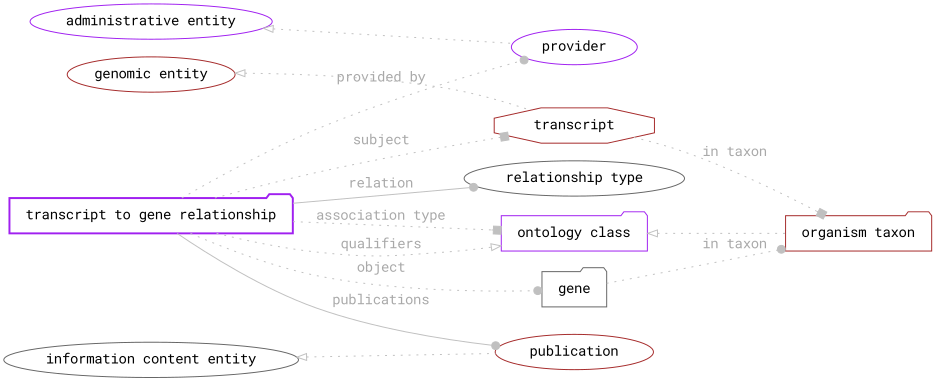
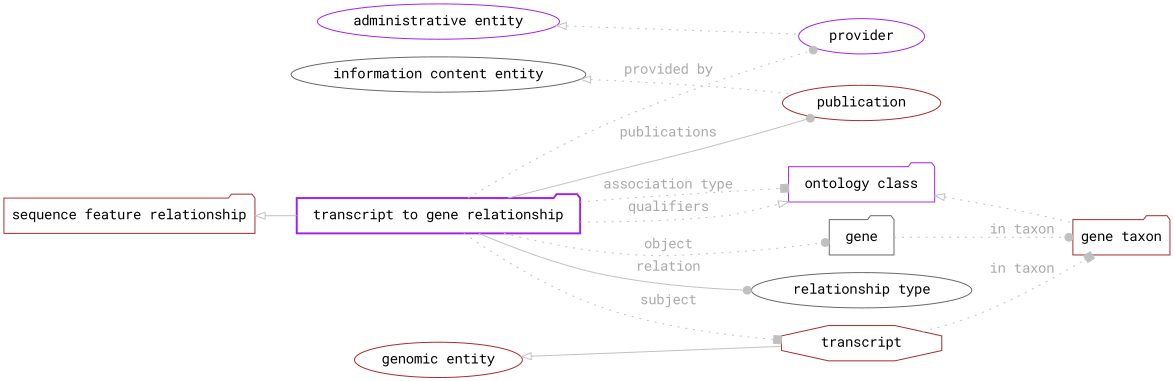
edge "transcript" -> "genomic entity": style dotted -> solid
node "sequence feature relationship": added
node "organism taxon": label "organism taxon" -> "gene taxon"
